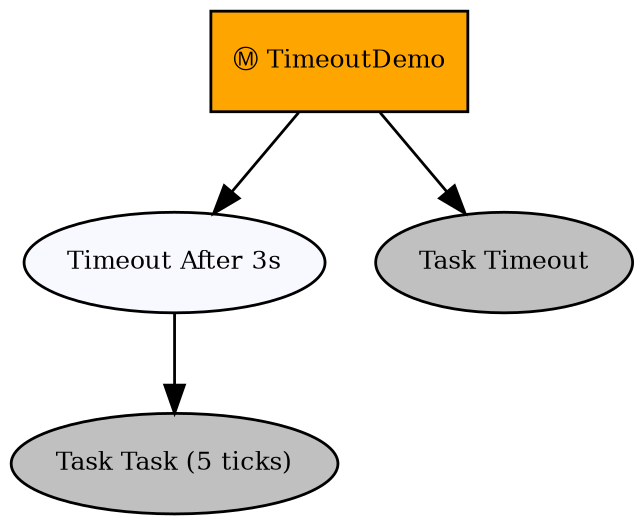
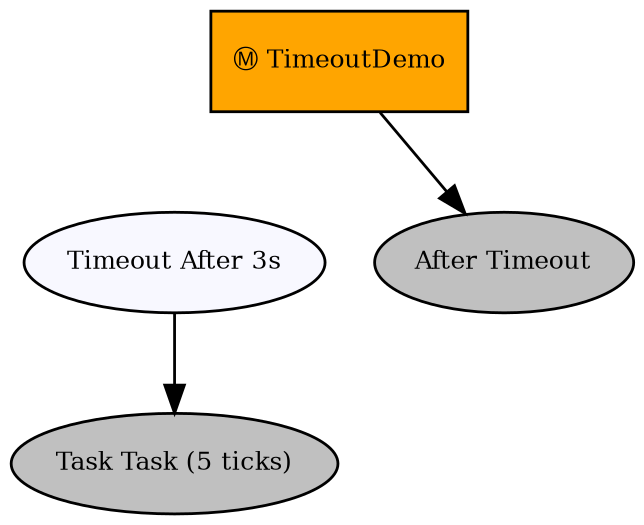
edge "Ⓜ TimeoutDemo" -> "Timeout After 3s": removed
node "Task Timeout": label "Task Timeout" -> "After Timeout"
